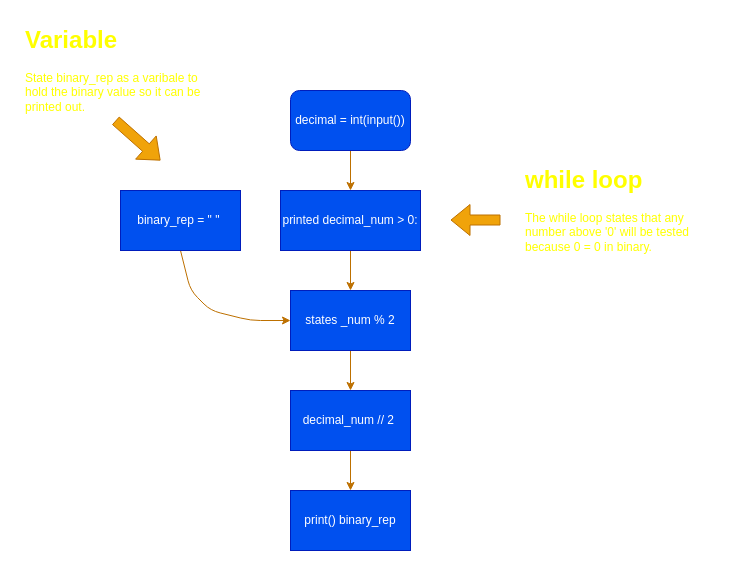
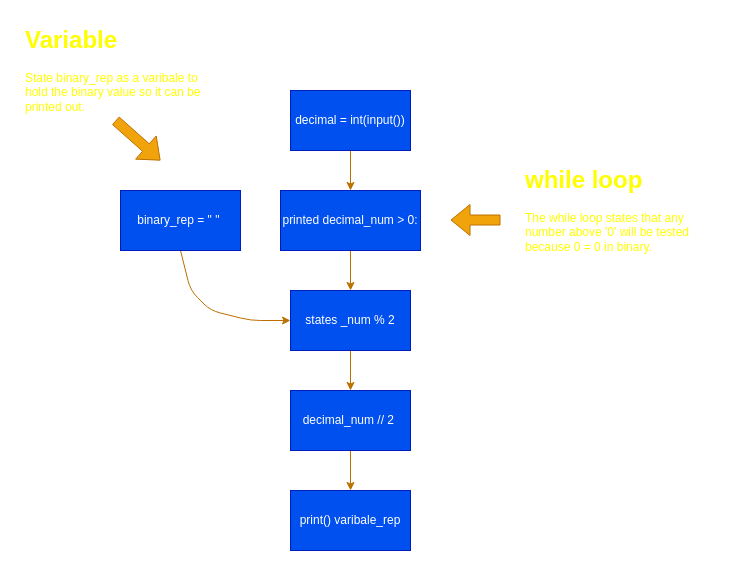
node "decimal = int(input())": shape rounded rectangle -> rectangle
node "print() binary_rep": label "print() binary_rep" -> "print() varibale_rep"
